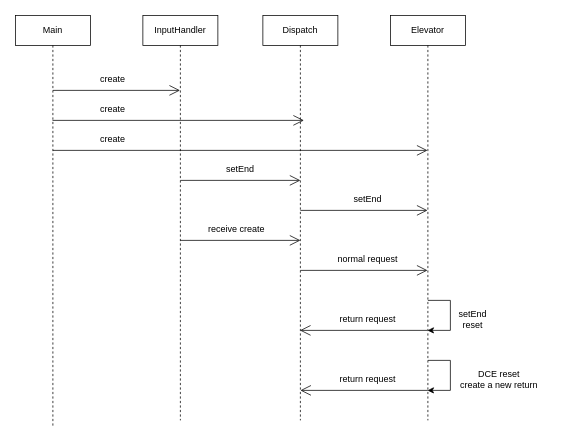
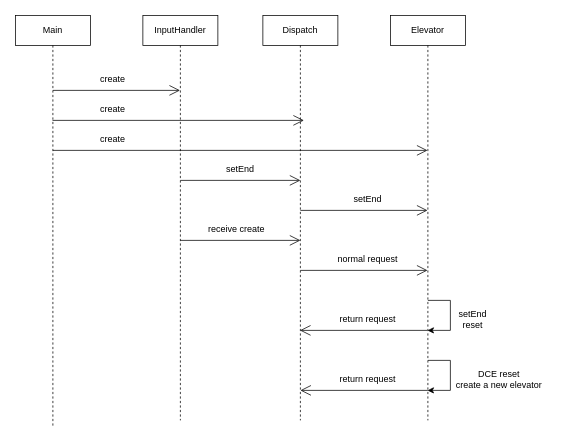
node "DCE reset create a new return": label "DCE reset create a new return" -> "DCE reset create a new elevator"
